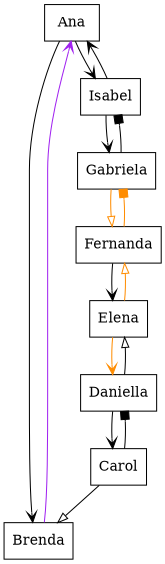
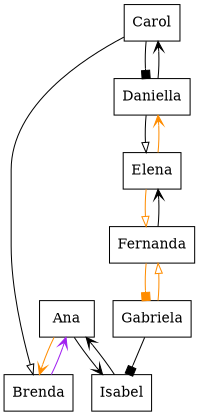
edge "Isabel" -> "Gabriela": removed
edge "Ana" -> "Brenda": color black -> darkorange
